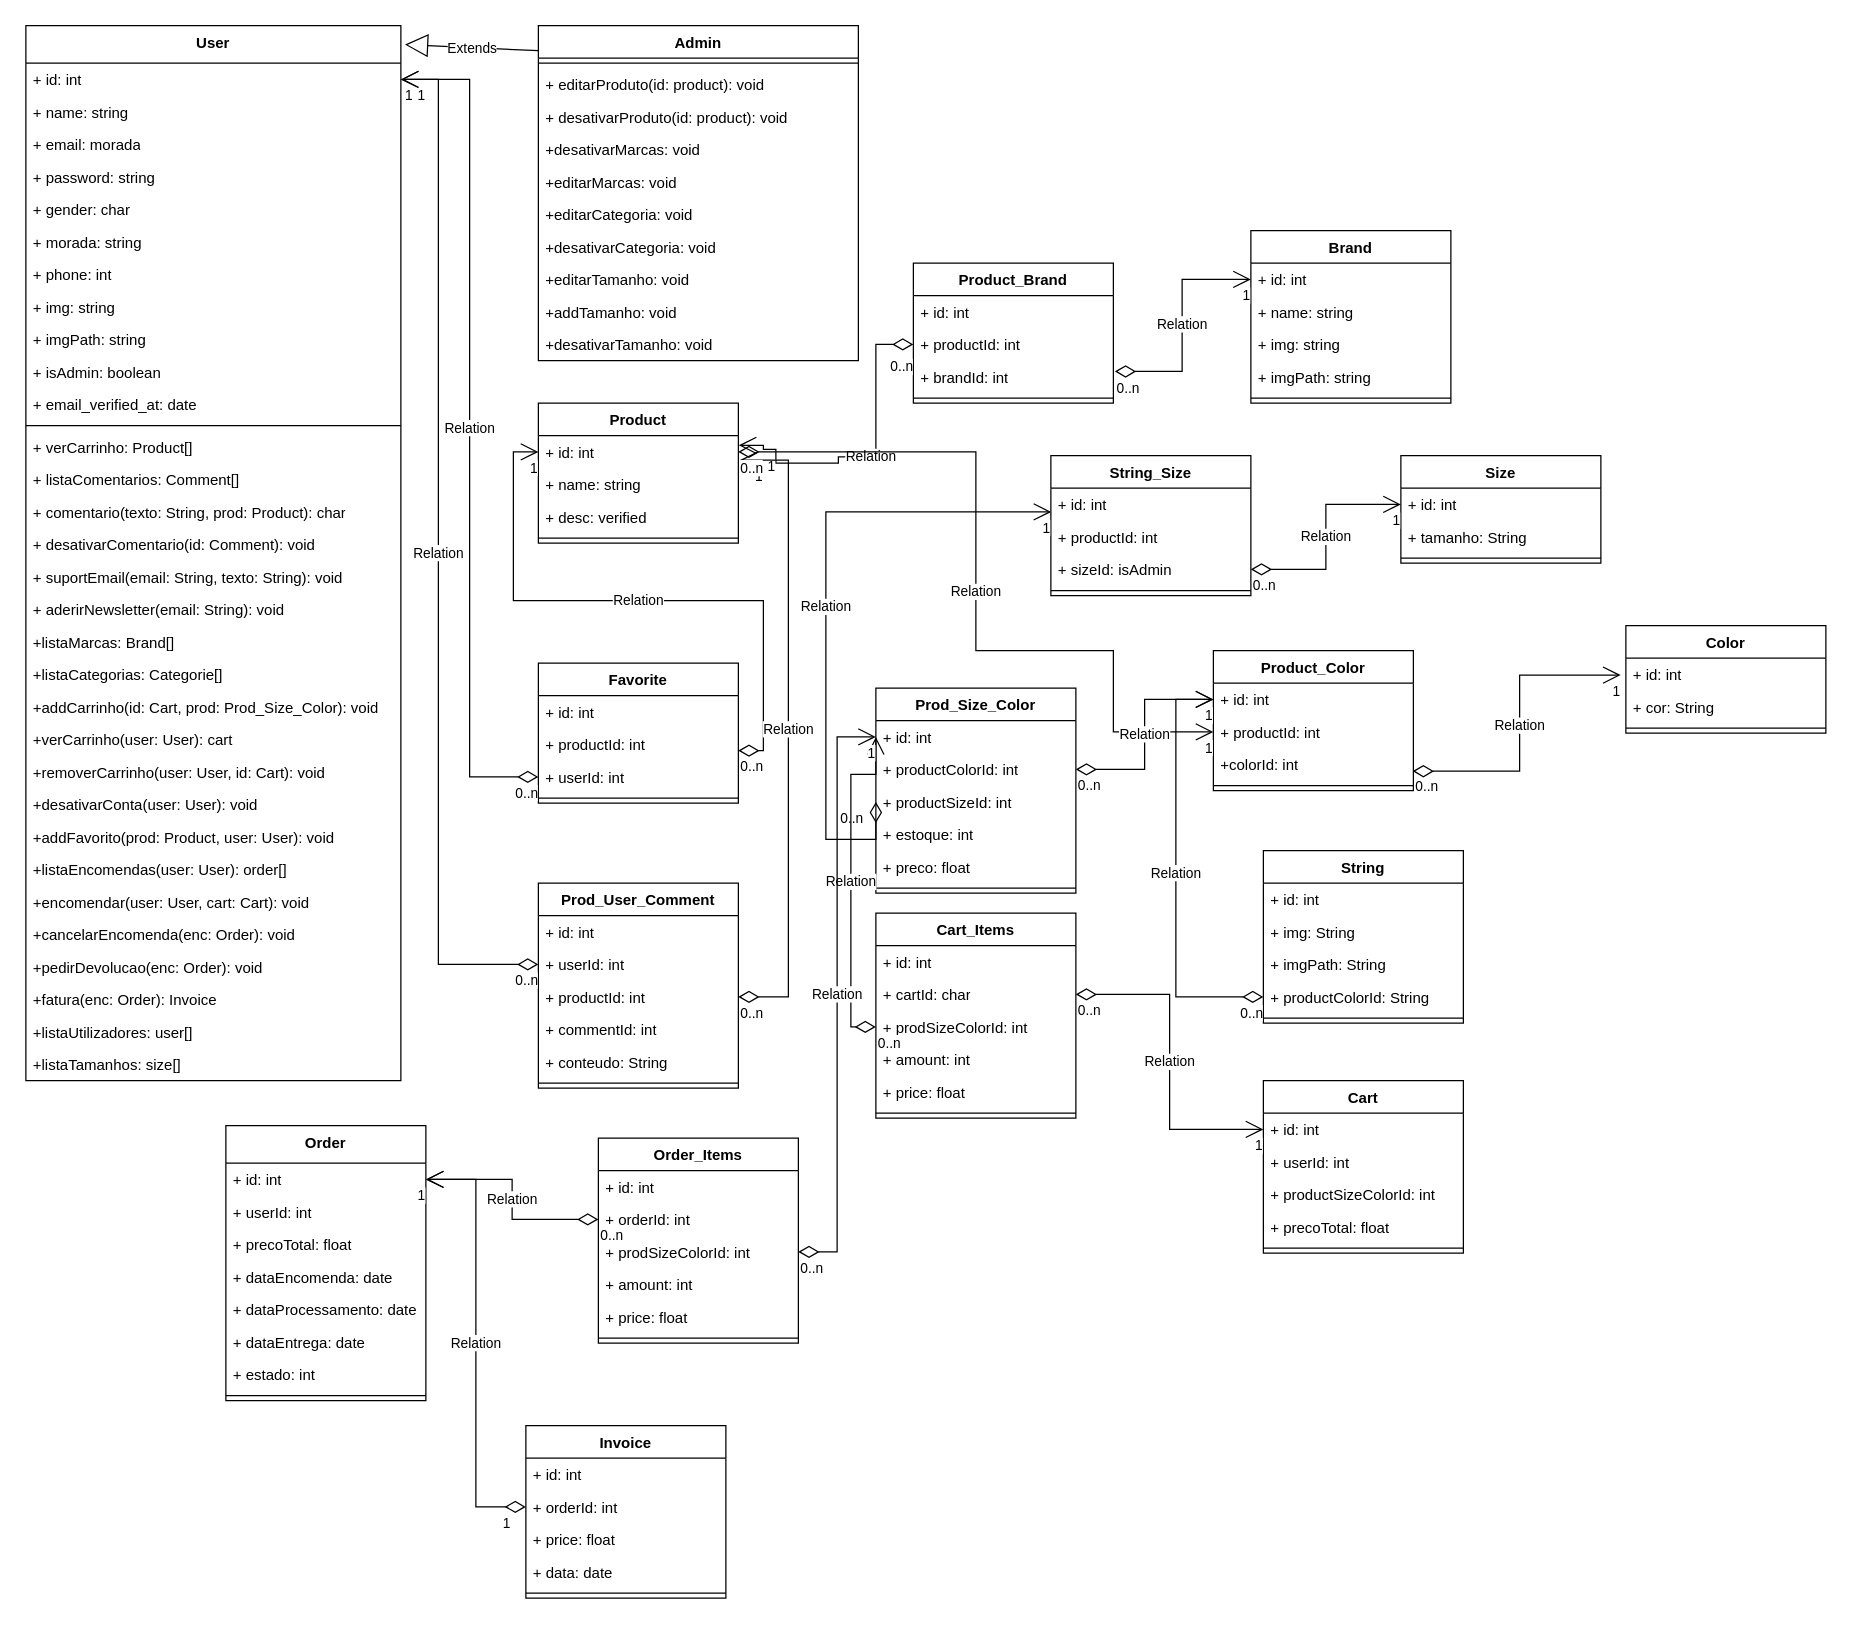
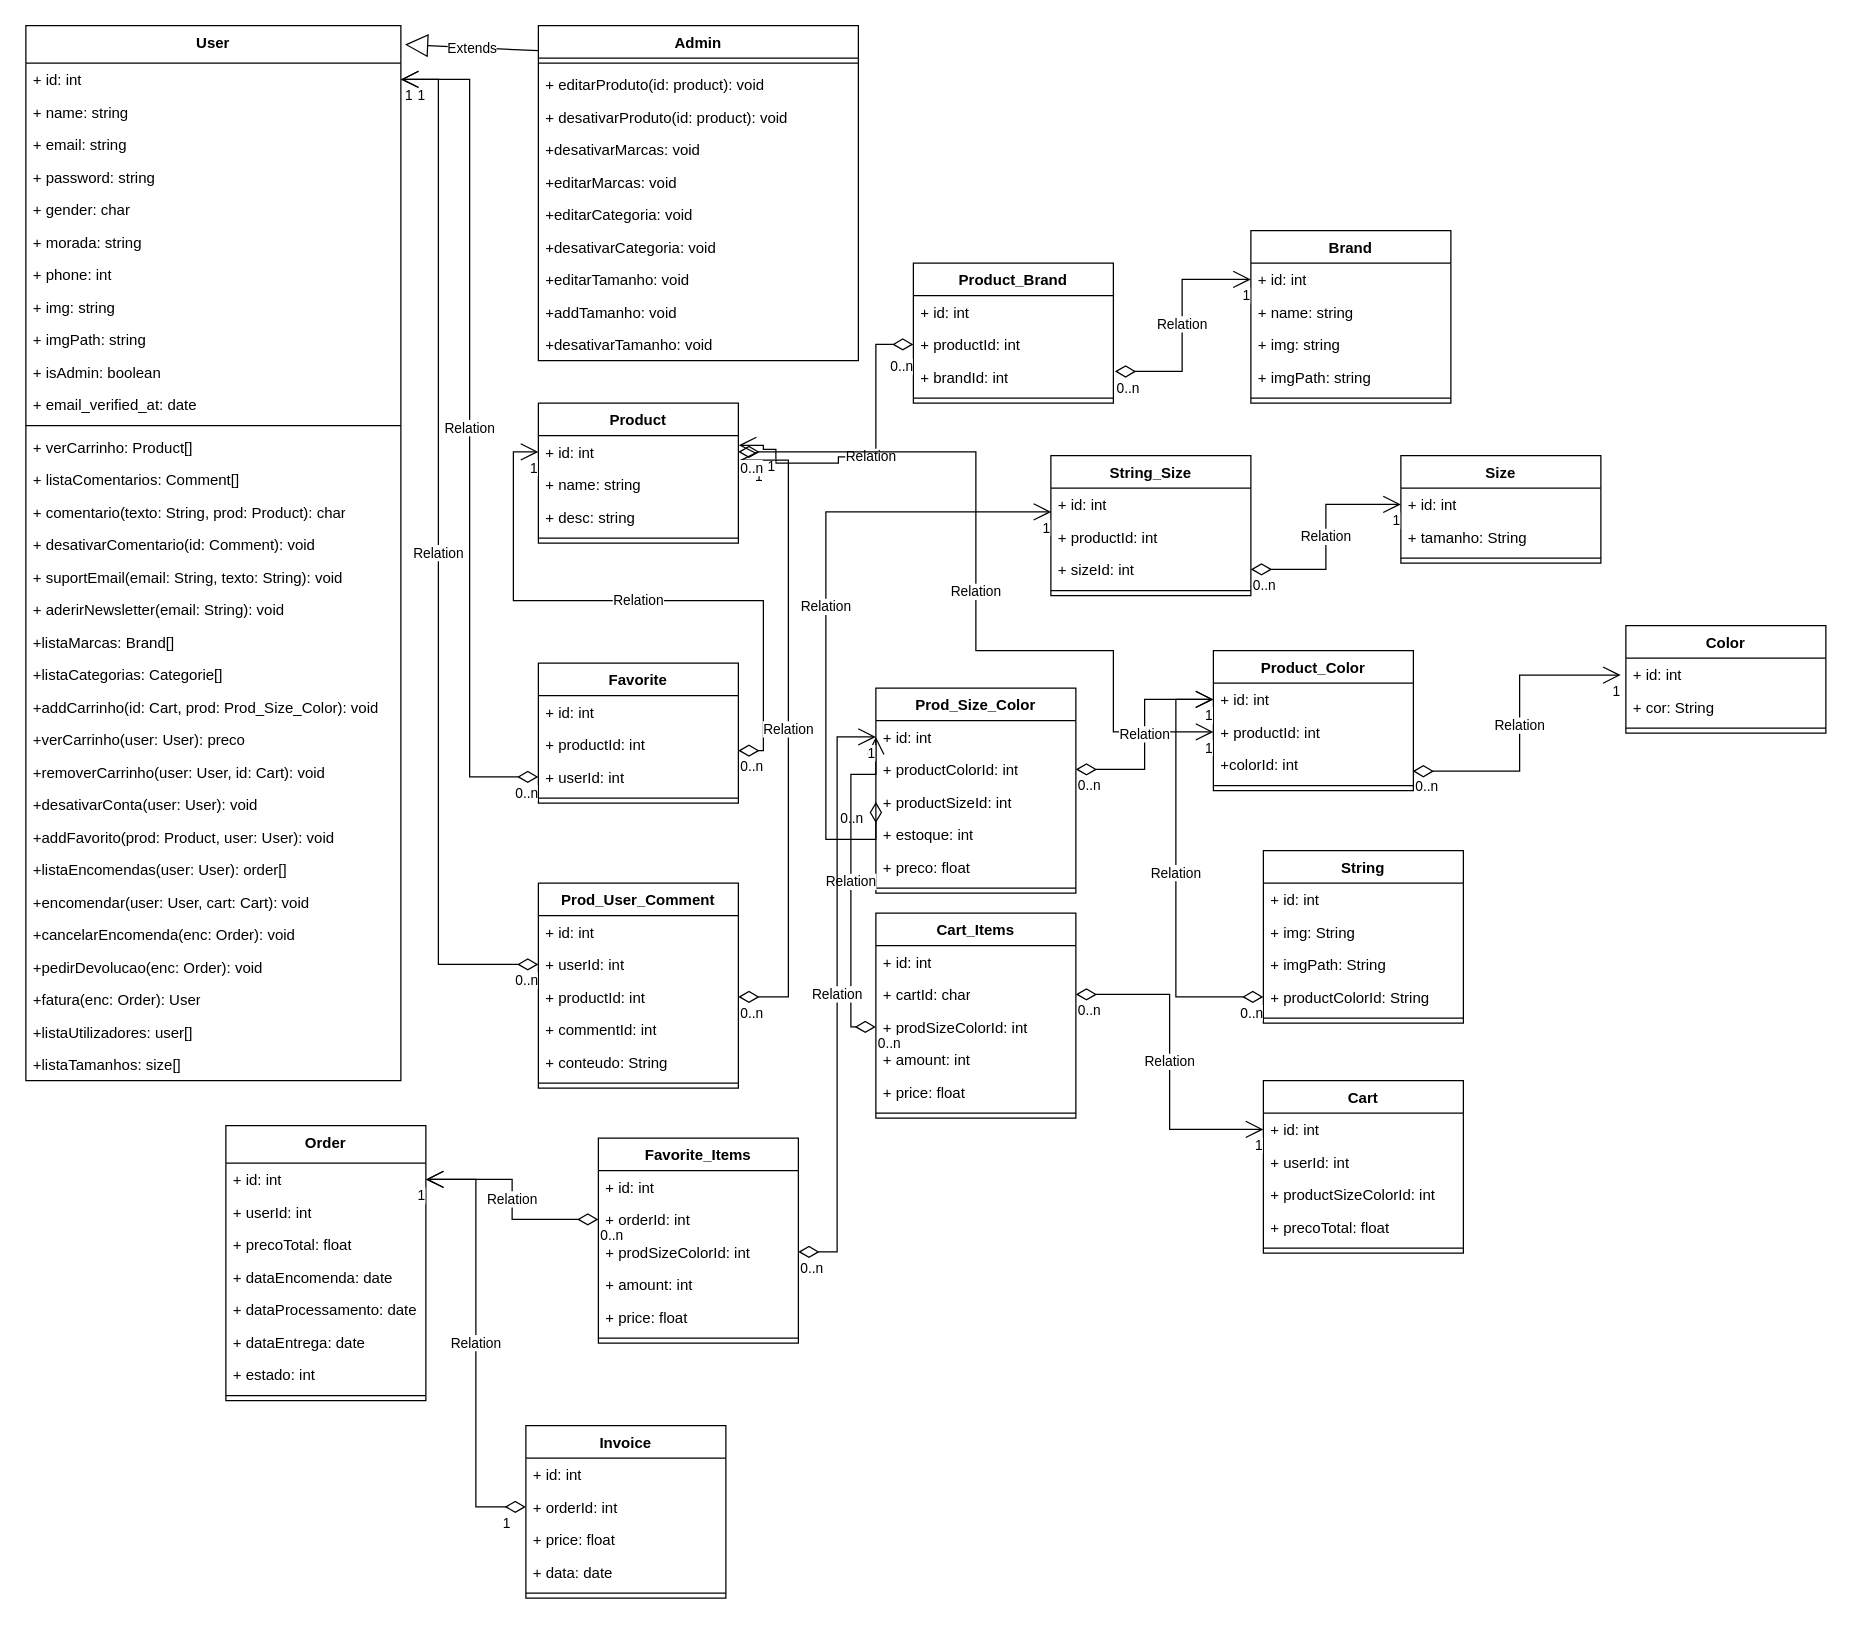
node "+ email: morada": label "+ email: morada" -> "+ email: string"
node "+ desc: verified": label "+ desc: verified" -> "+ desc: string"
node "+ sizeId: isAdmin": label "+ sizeId: isAdmin" -> "+ sizeId: int"
node "+verCarrinho(user: User): cart": label "+verCarrinho(user: User): cart" -> "+verCarrinho(user: User): preco"
node "+fatura(enc: Order): Invoice": label "+fatura(enc: Order): Invoice" -> "+fatura(enc: Order): User"
node "Order_Items": label "Order_Items" -> "Favorite_Items"
